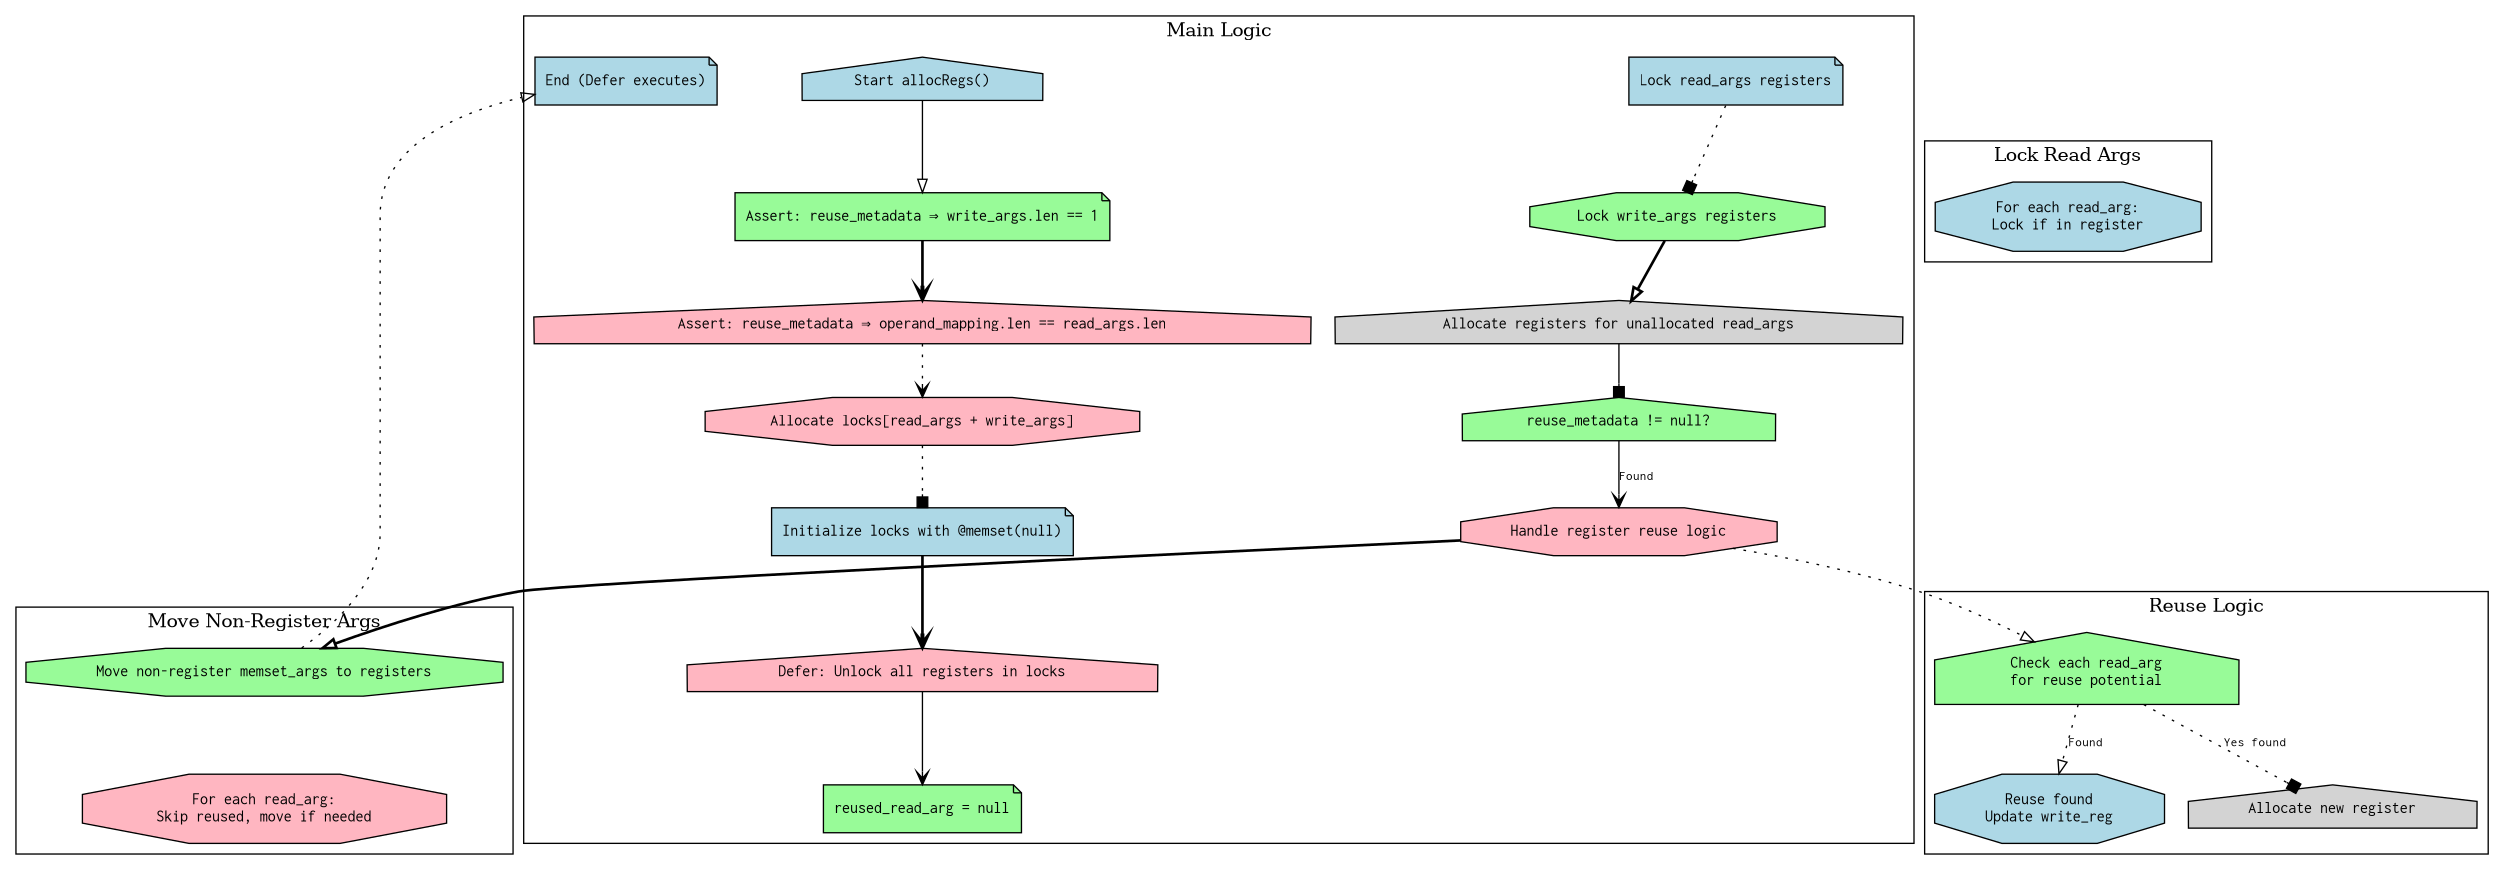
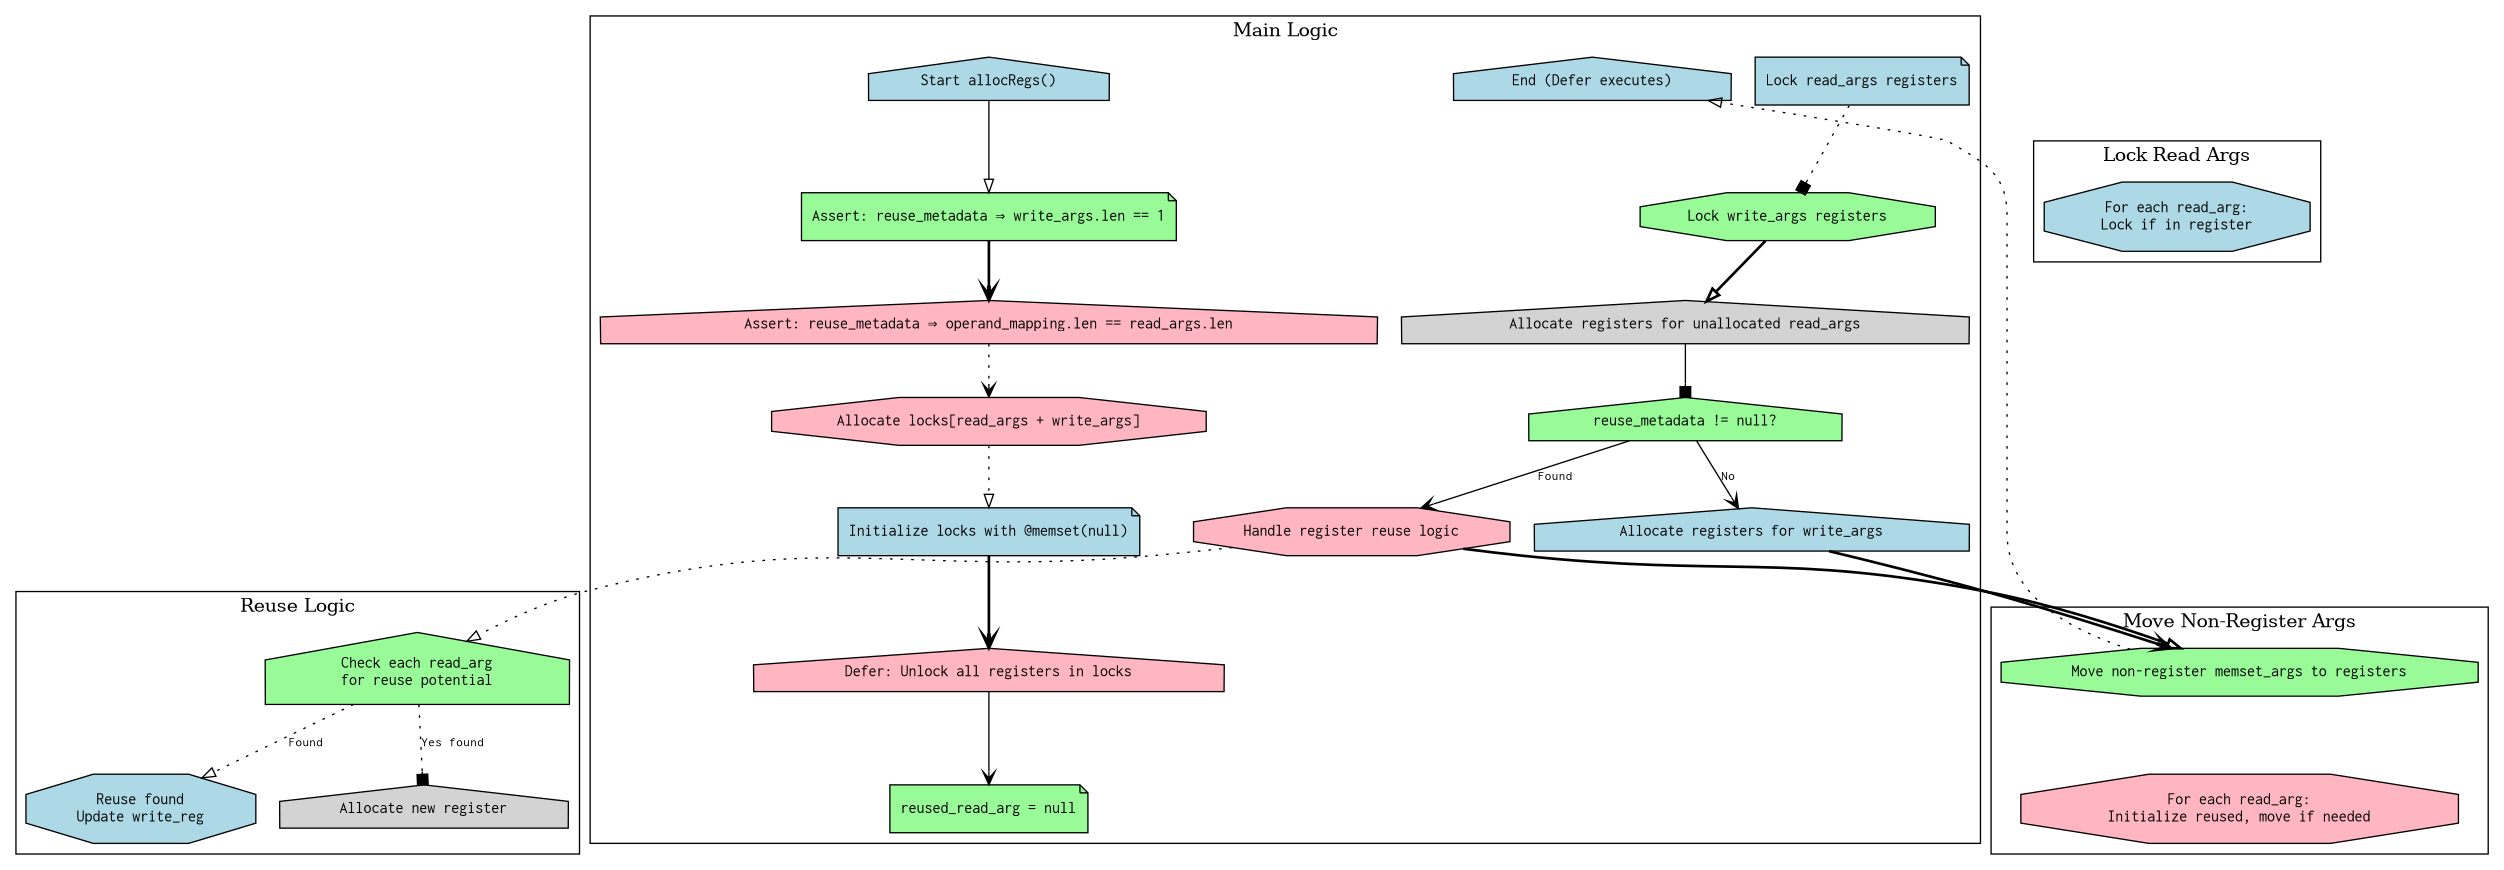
node "End (Defer executes)": shape note -> house
edge "Allocate locks[read_args + write_args]" -> "Initialize locks with @memset(null)": arrowhead box -> onormal
node "Allocate registers for write_args": added
node "For each read_arg: Skip reused, move if needed": label "For each read_arg: Skip reused, move if needed" -> "For each read_arg: Initialize reused, move if needed"
